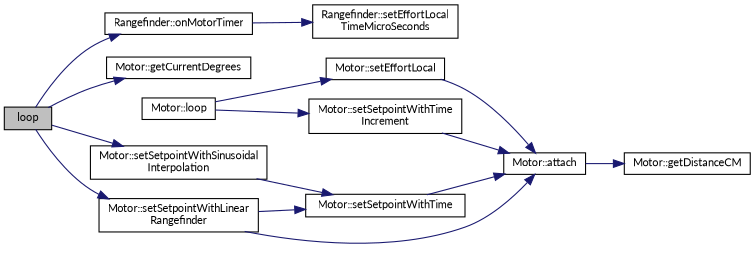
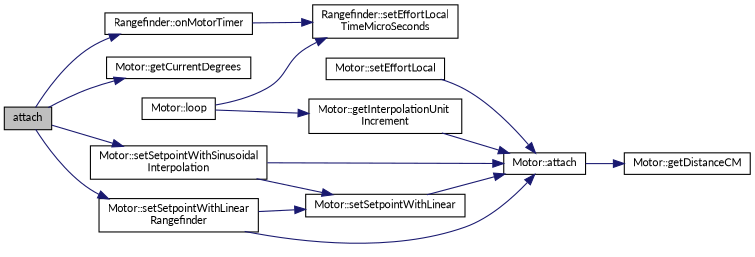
edge "Motor::loop" -> "Motor::setEffortLocal": now "Motor::loop" -> "Rangefinder::setEffortLocal TimeMicroSeconds"
node "Motor::setSetpointWithTime Increment": label "Motor::setSetpointWithTime Increment" -> "Motor::getInterpolationUnit Increment"
node "loop": label "loop" -> "attach"
edge "Motor::setSetpointWithSinusoidal Interpolation" -> "Motor::attach": added
node "Motor::setSetpointWithTime": label "Motor::setSetpointWithTime" -> "Motor::setSetpointWithLinear"
